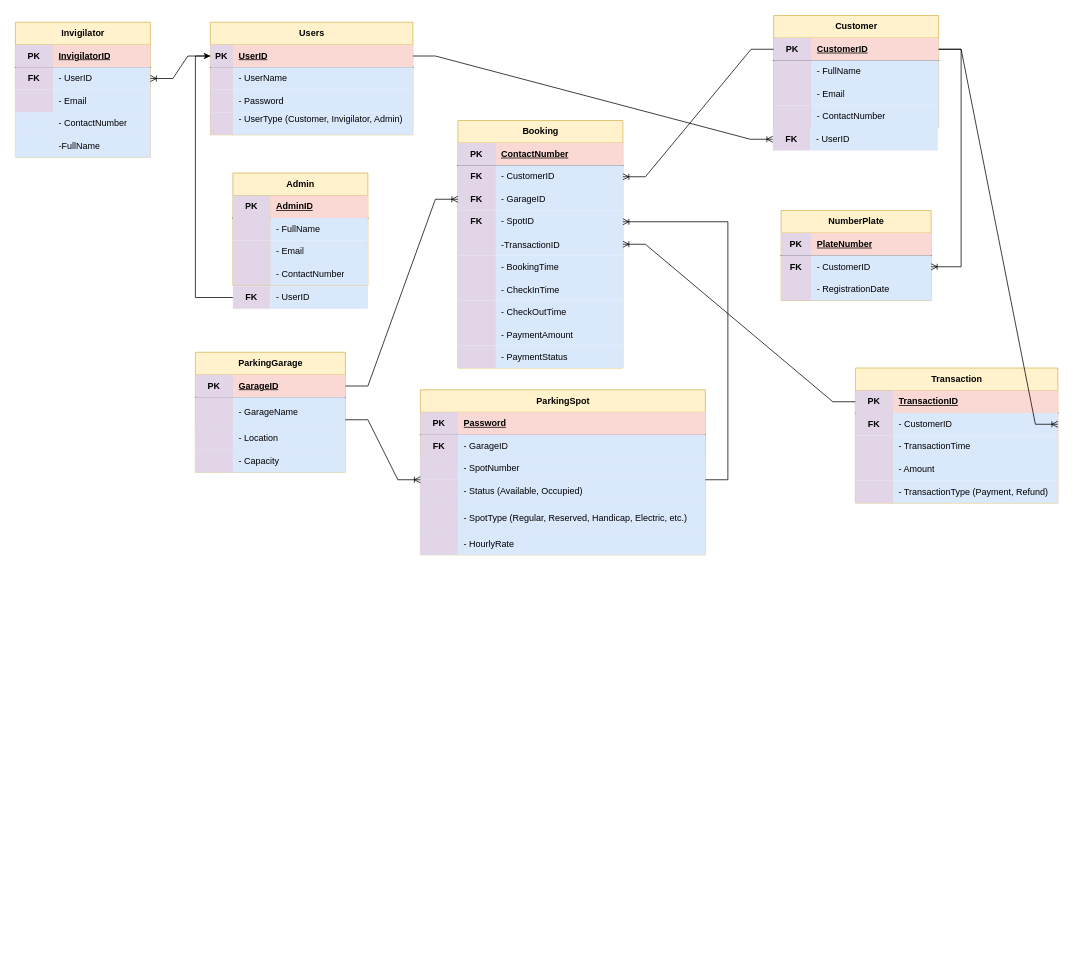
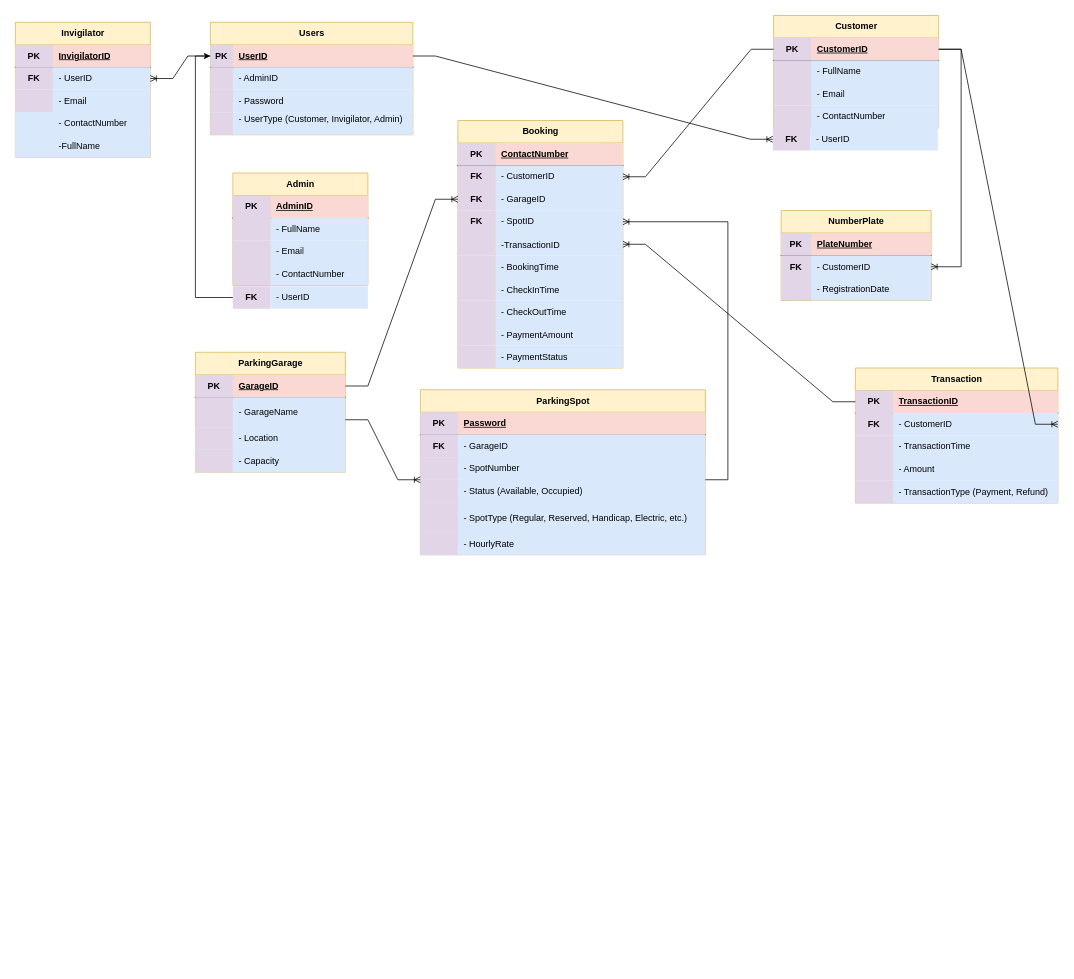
node "- UserName": label "- UserName" -> "- AdminID"
